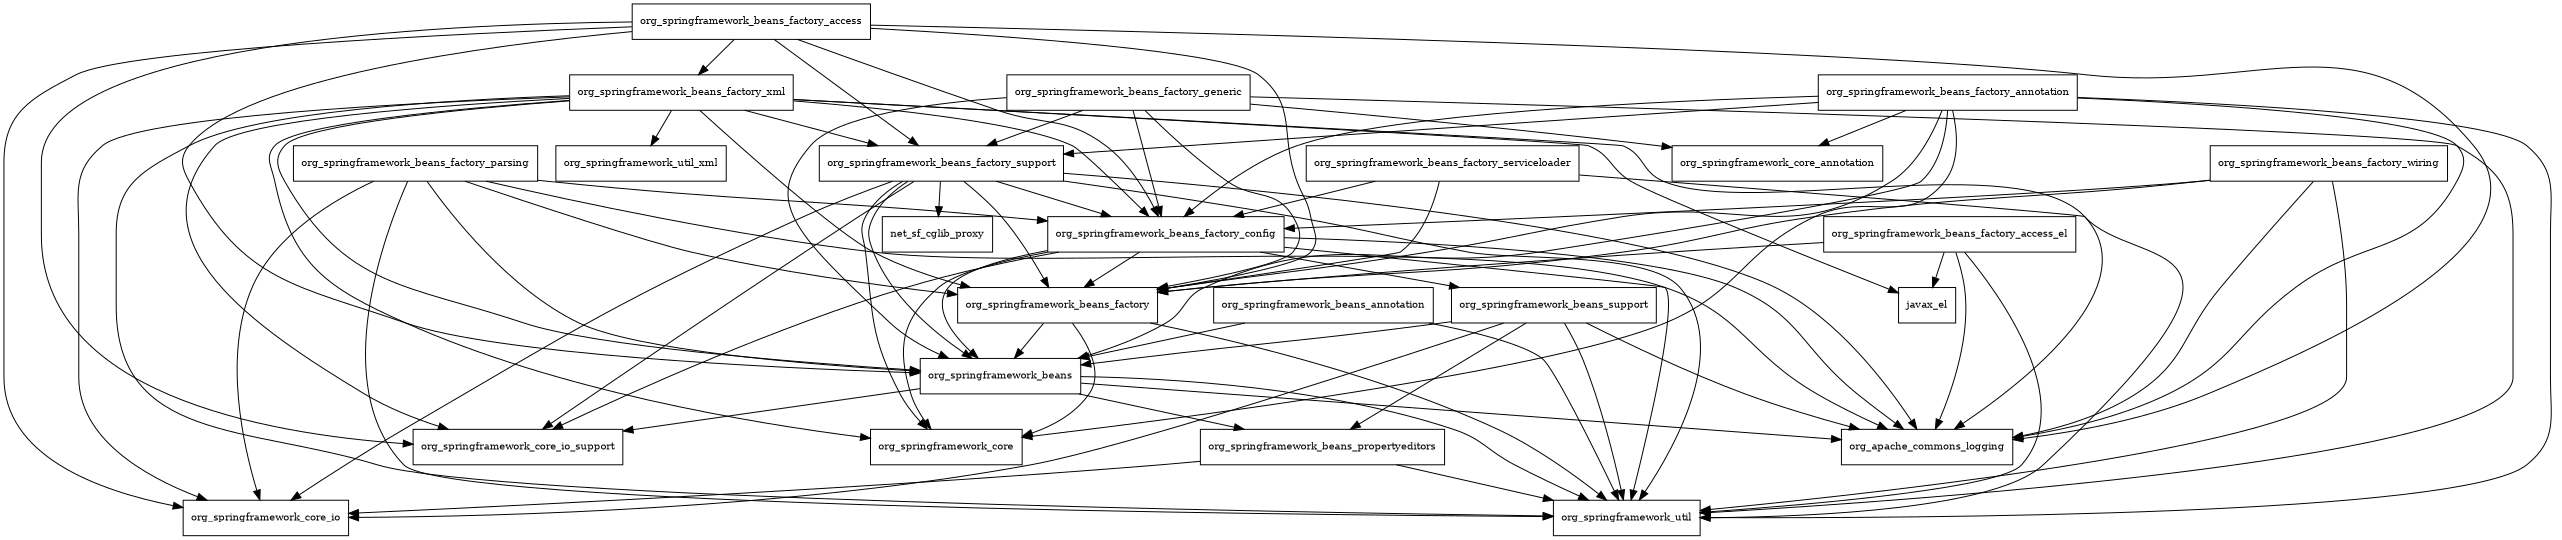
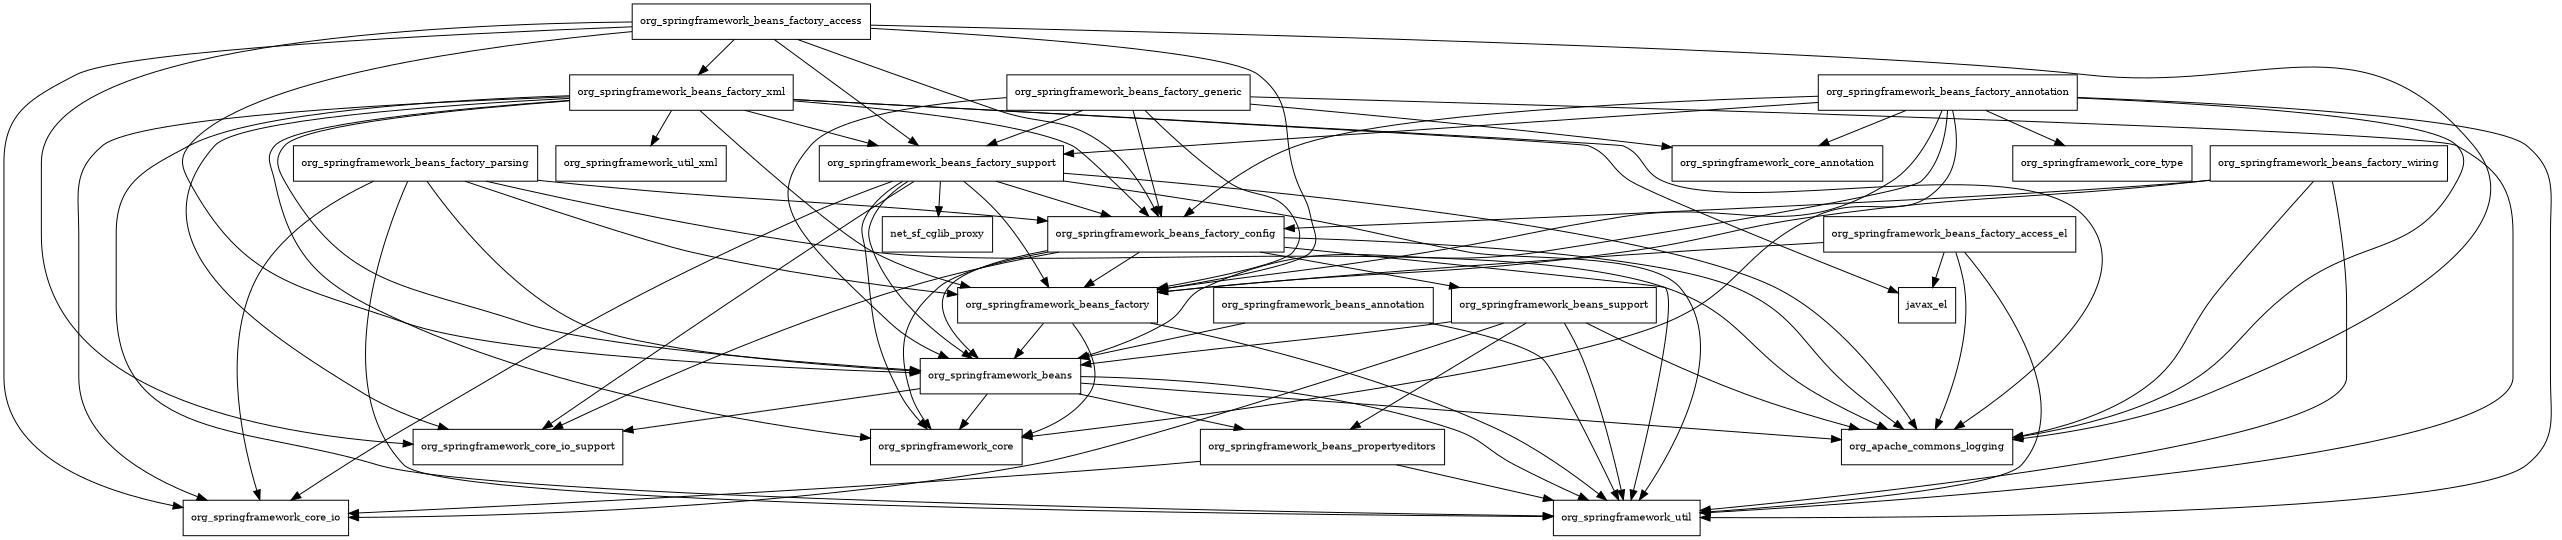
node "org_springframework_beans_factory_serviceloader": removed
node "org_springframework_core_type": added
edge "org_springframework_beans" -> "org_springframework_core": added
